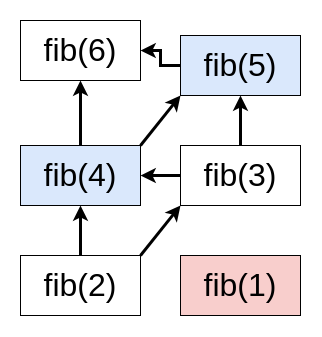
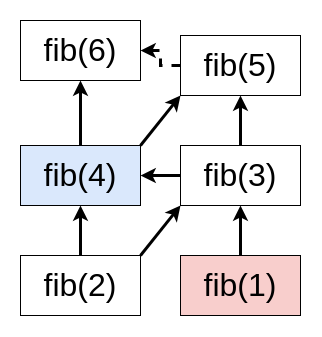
edge "fib(5)" -> "fib(6)": style solid -> dashed
node "fib(5)": fillcolor #dae8fc -> #ffffff
edge "fib(1)" -> "fib(3)": added
